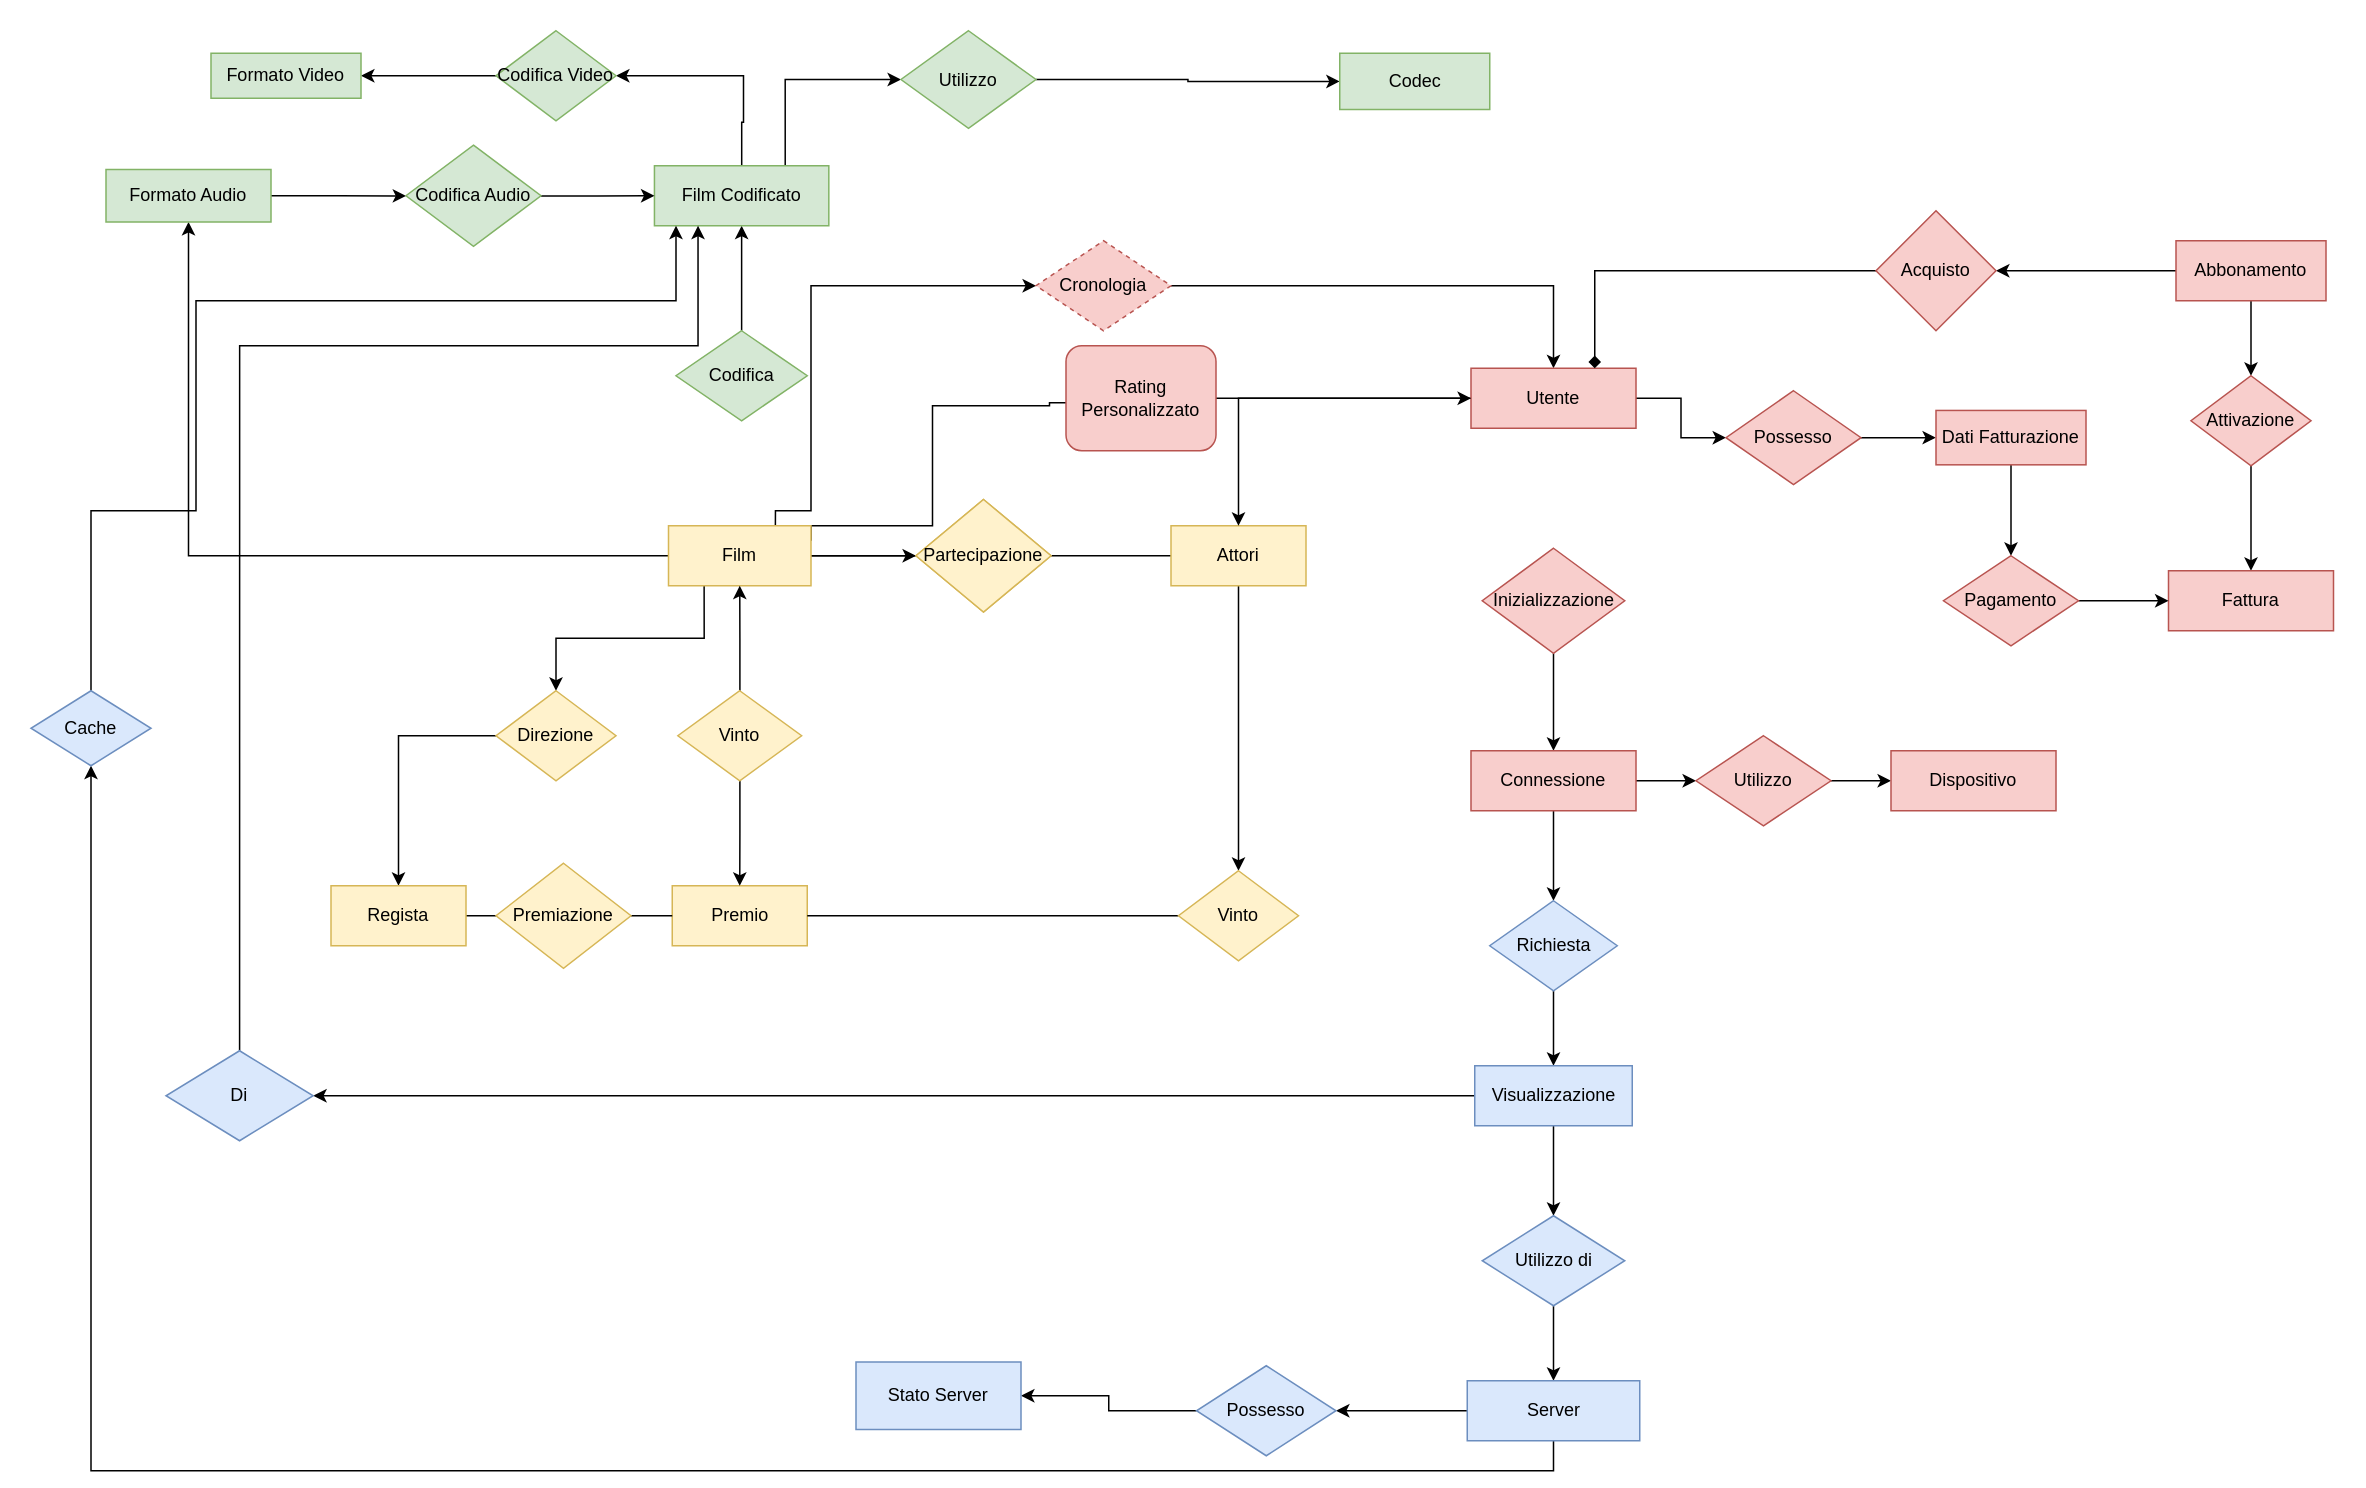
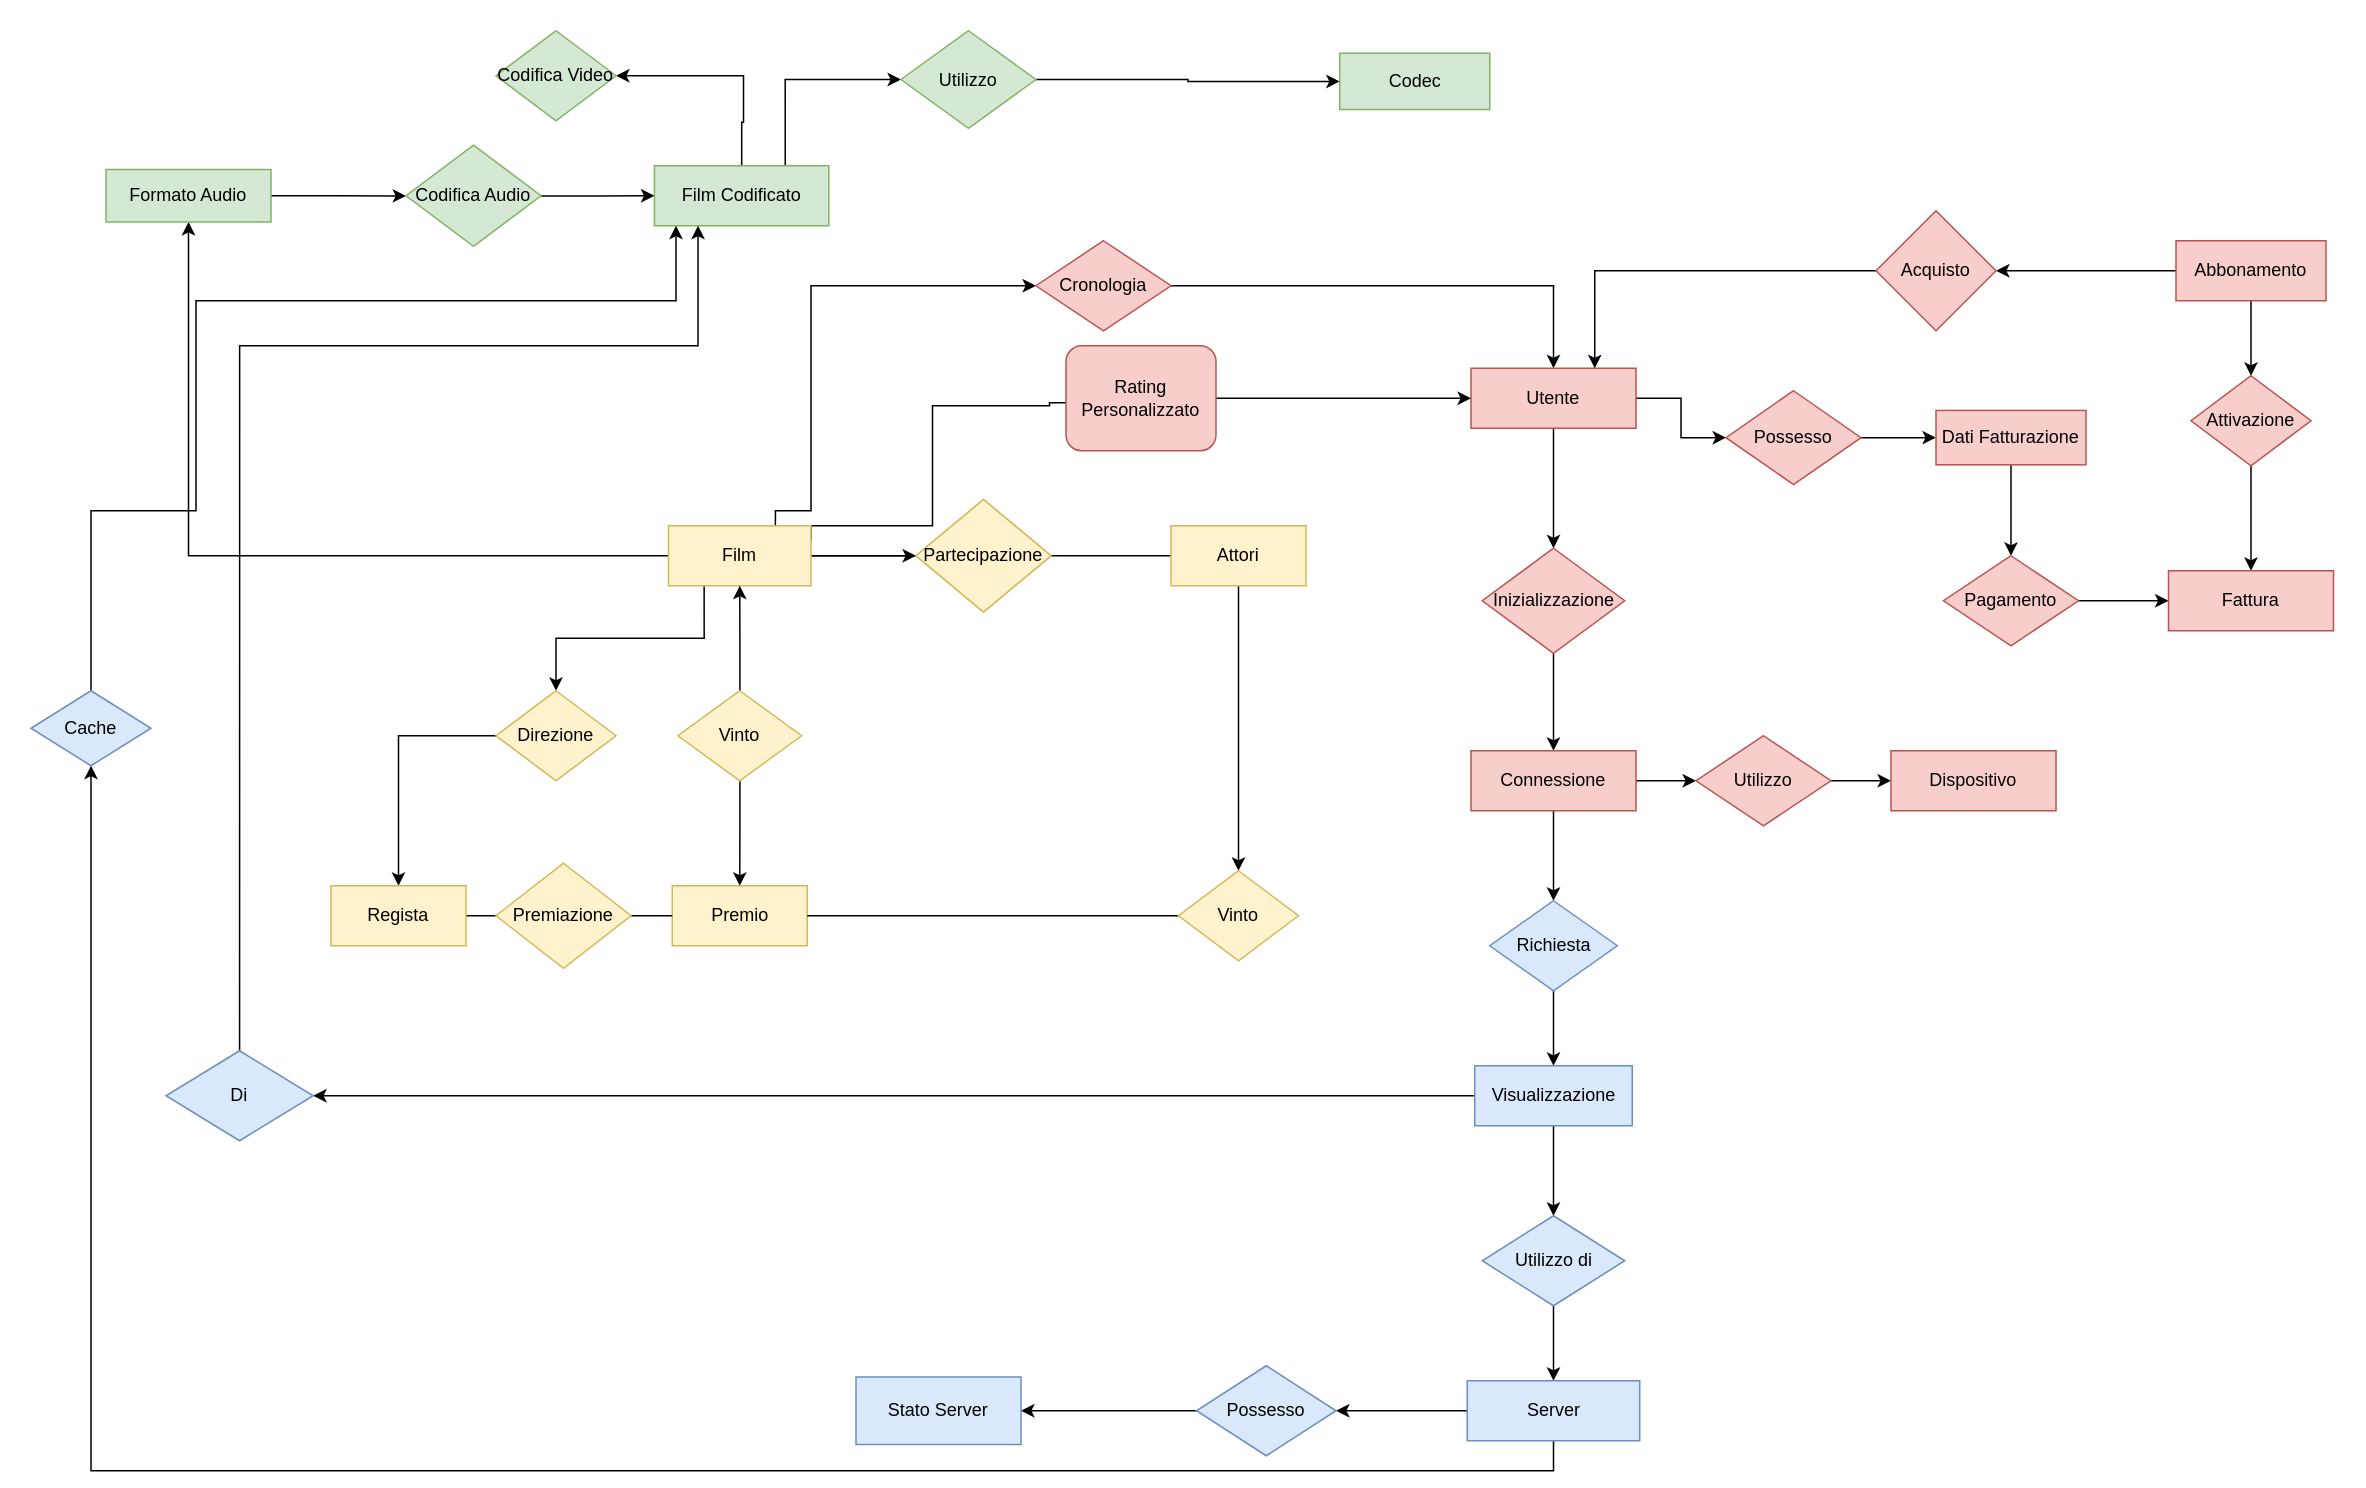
node "Formato Video": removed
edge "Codifica Video" -> "Formato Video": removed
edge "Codifica" -> "Film Codificato": removed
node "Cronologia": style dashed -> solid
edge "Acquisto" -> "Utente": arrowhead diamond -> classic
node "Codifica": removed
edge "Utente" -> "Attori": now "Utente" -> "Inizializzazione"
node "Stato Server": moved (938, 1396) -> (938, 1411)
